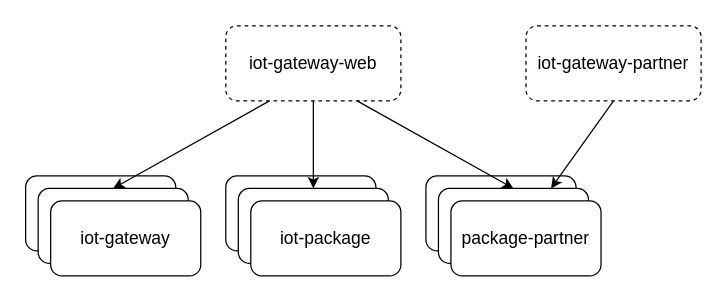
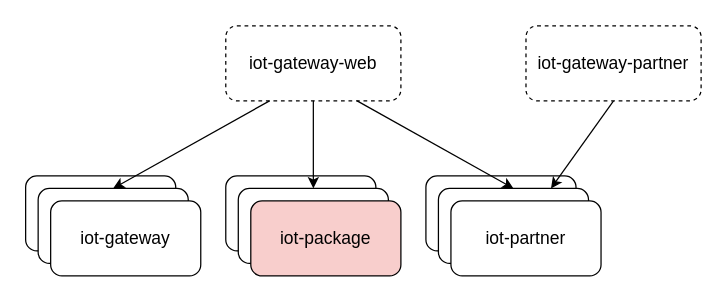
node "iot-package": fillcolor #ffffff -> #f8cecc
node "package-partner": label "package-partner" -> "iot-partner"
